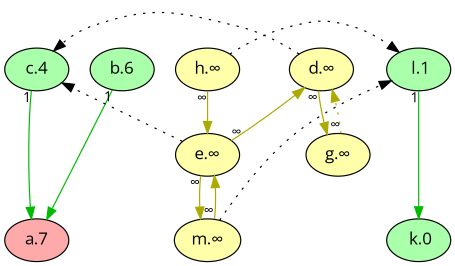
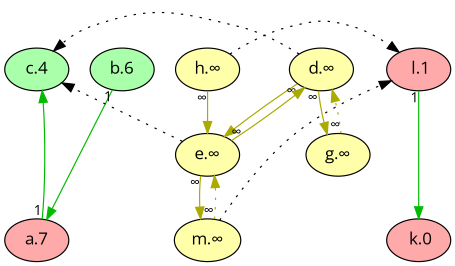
node "l.1": fillcolor #aaffaa -> #ffaaaa
edge "d.∞" -> "e.∞": added
edge "c.4" -> "a.7": reversed
edge "m.∞" -> "e.∞": style solid -> dotted
node "k.0": fillcolor #aaffaa -> #ffaaaa
